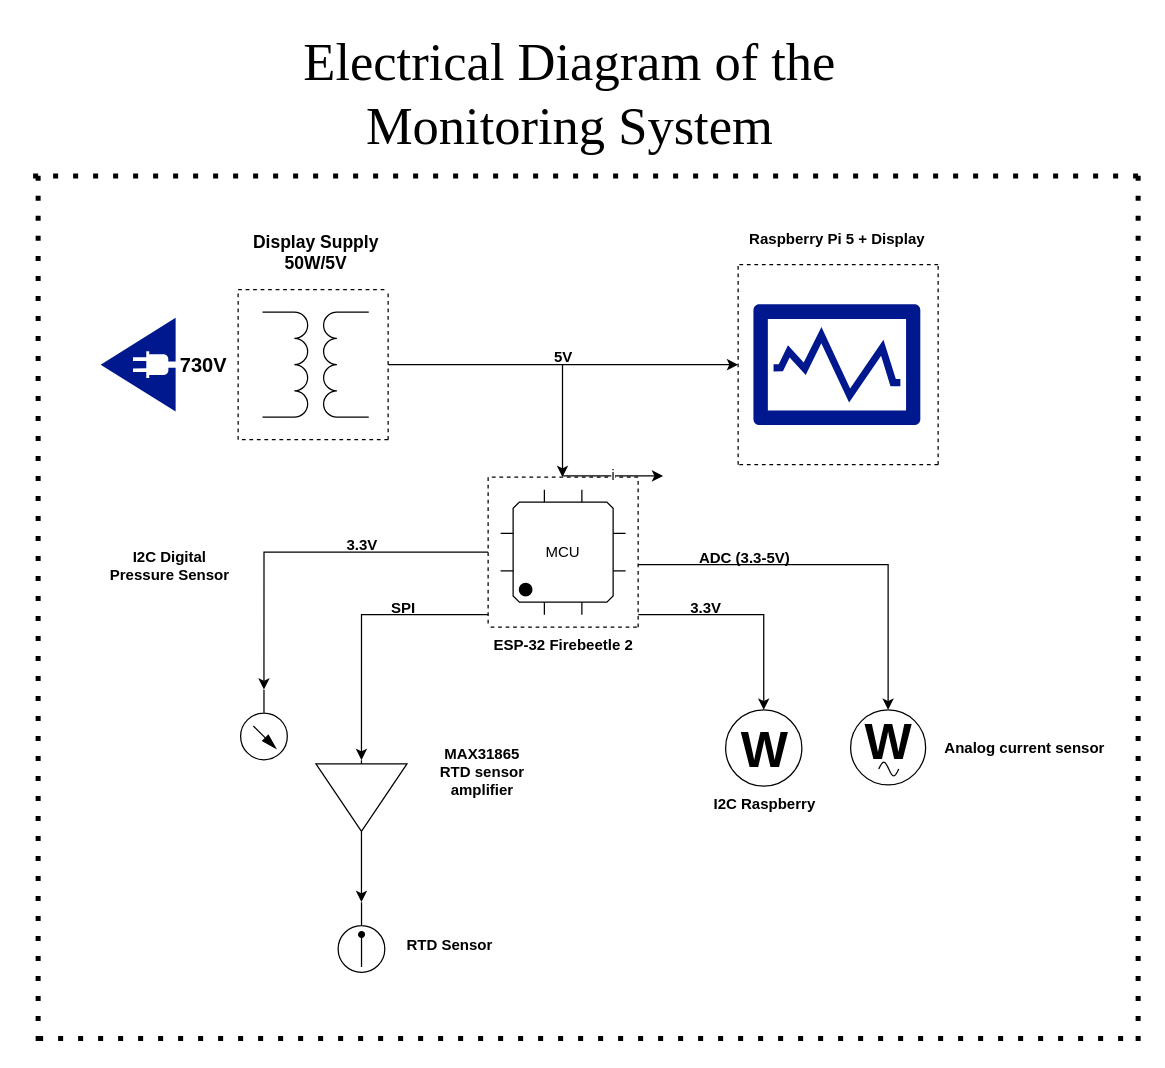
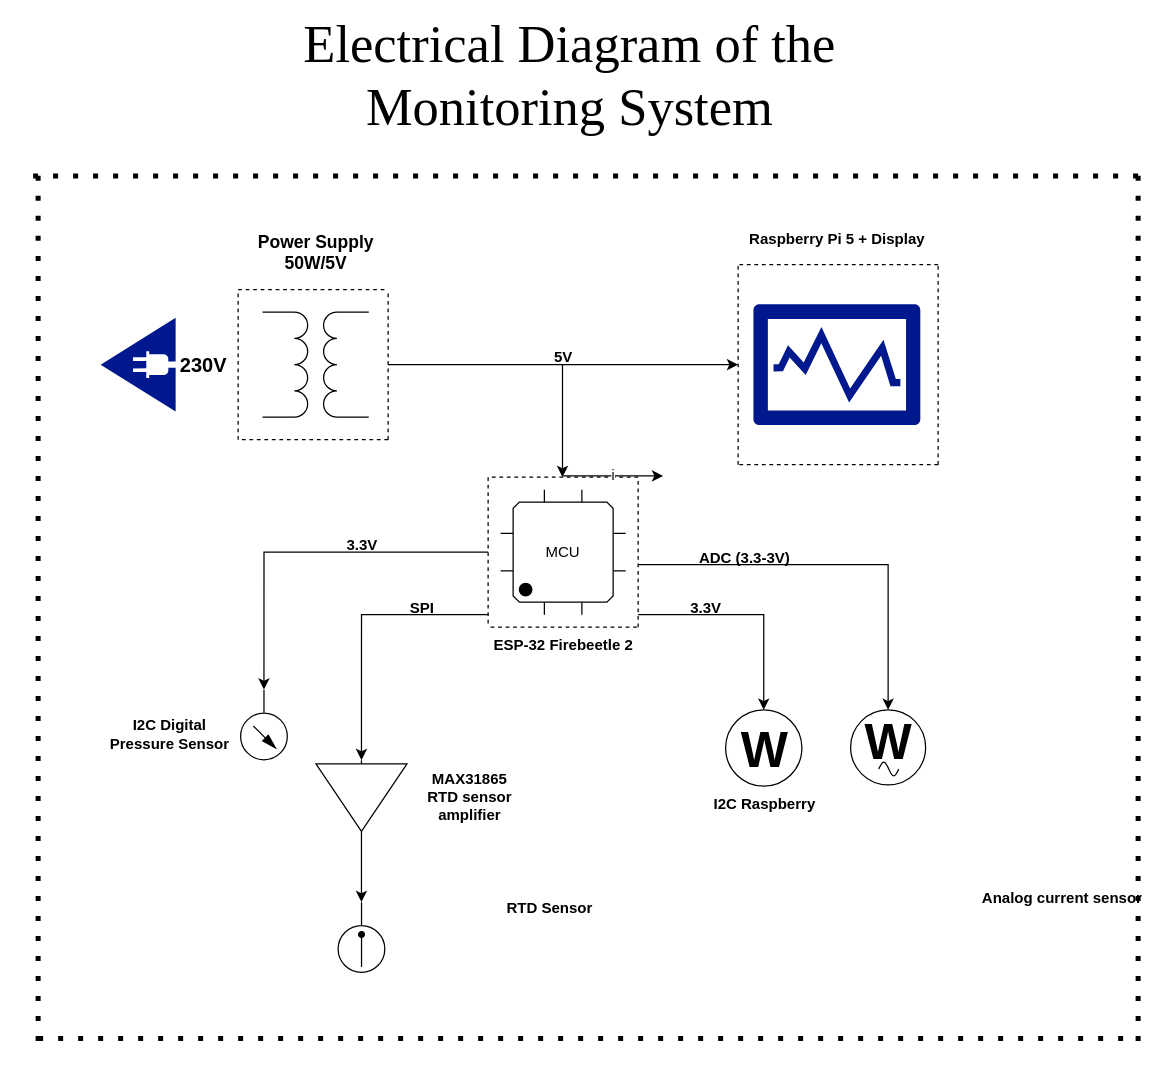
node "Electrical Diagram of the Monitoring System": moved (569, 94) -> (569, 76)
node "Display Supply 50W/5V": label "Display Supply 50W/5V" -> "Power Supply 50W/5V"
node "730V": label "730V" -> "230V"
node "ADC (3.3-5V)": label "ADC (3.3-5V)" -> "ADC (3.3-3V)"
node "I2C Digital Pressure Sensor": moved (169, 566) -> (169, 735)
node "SPI": moved (403, 608) -> (422, 608)
node "Analog current sensor": moved (1024, 748) -> (1062, 898)
node "MAX31865 RTD sensor amplifier": moved (482, 772) -> (469, 797)
node "RTD Sensor": moved (449, 946) -> (549, 908)
